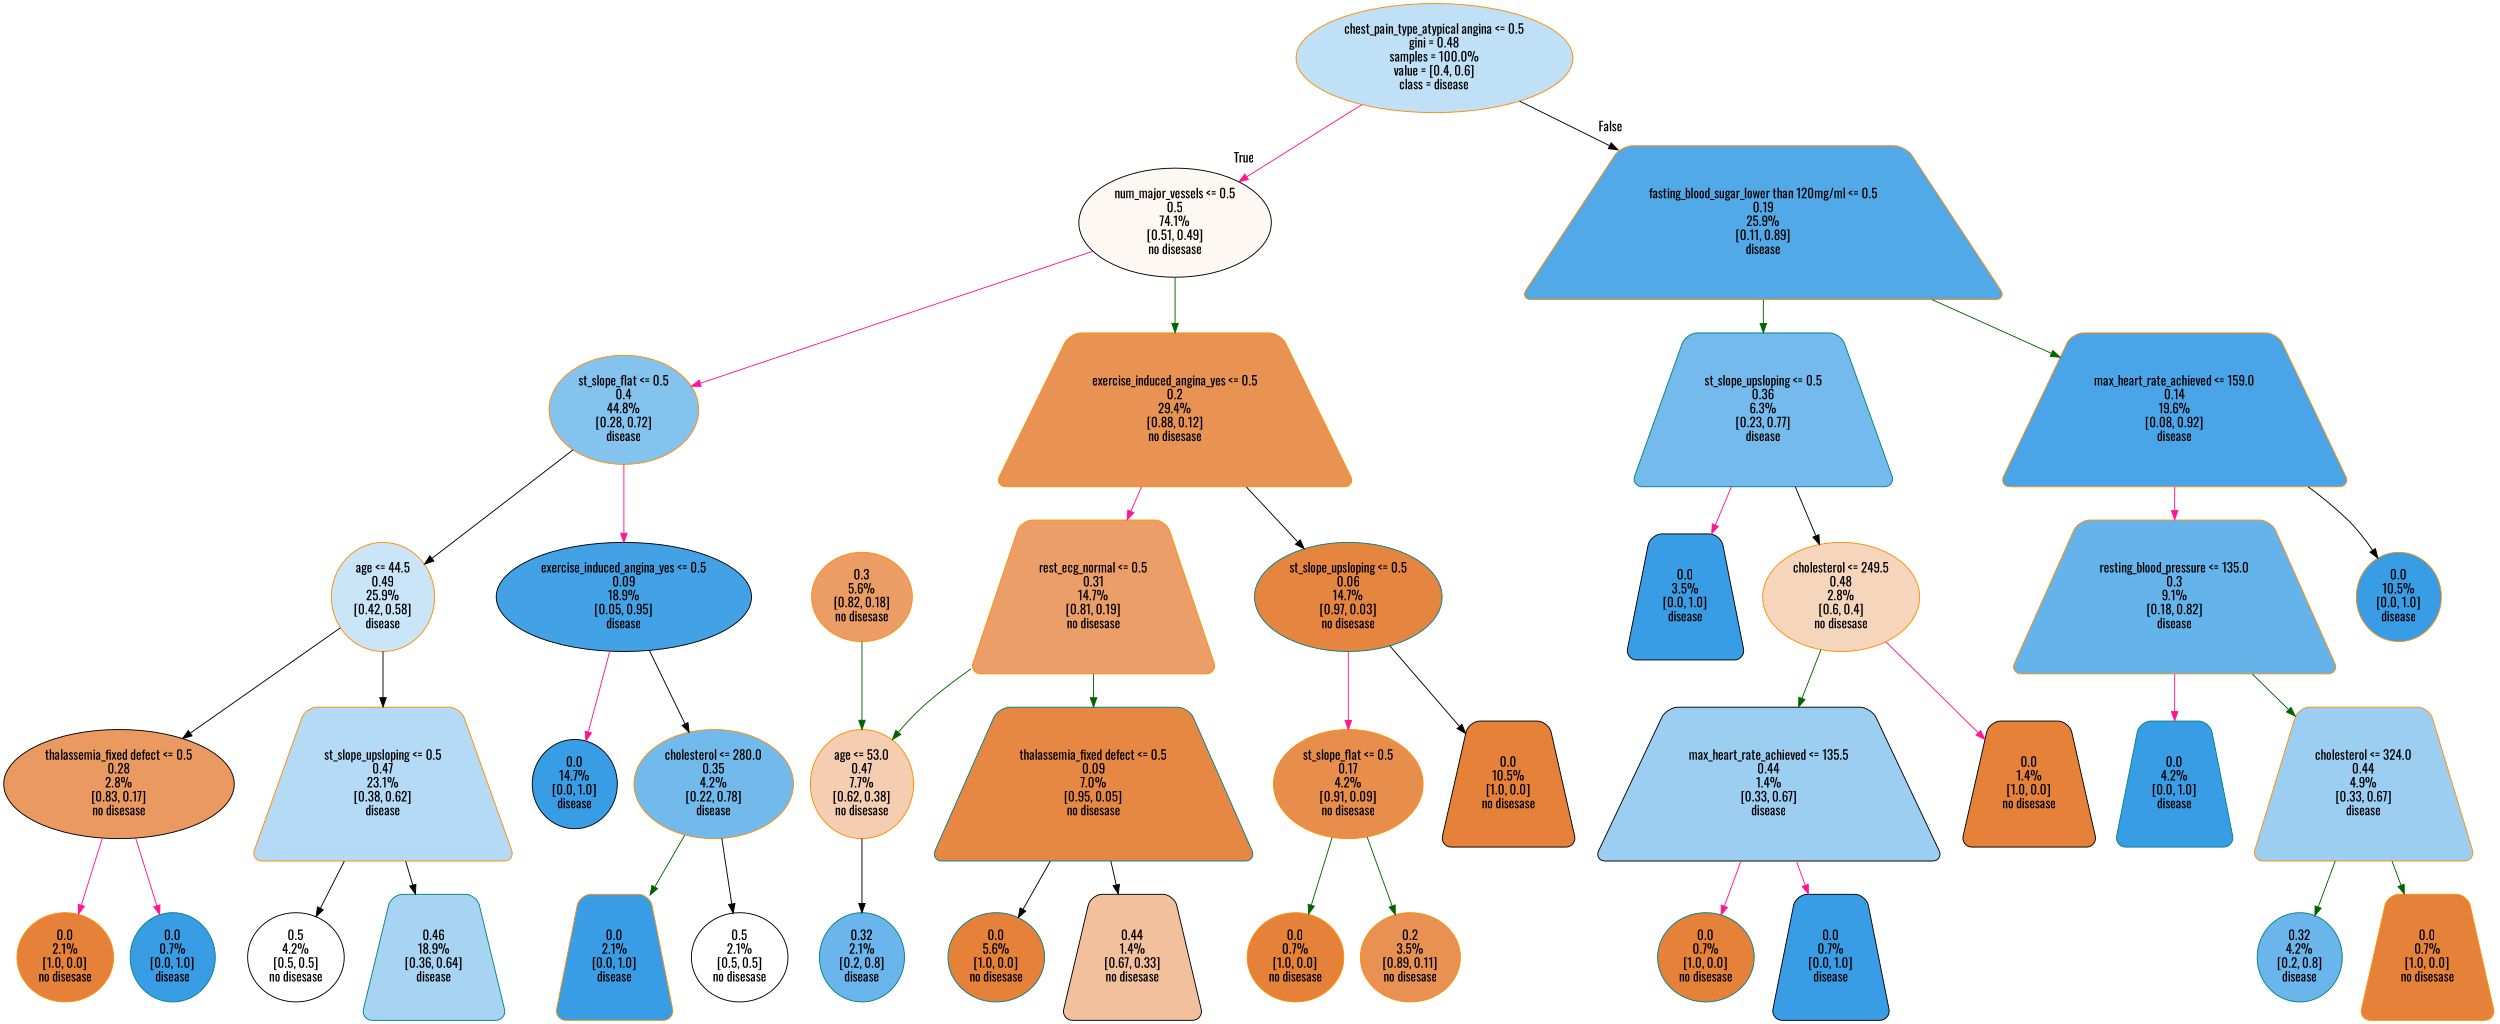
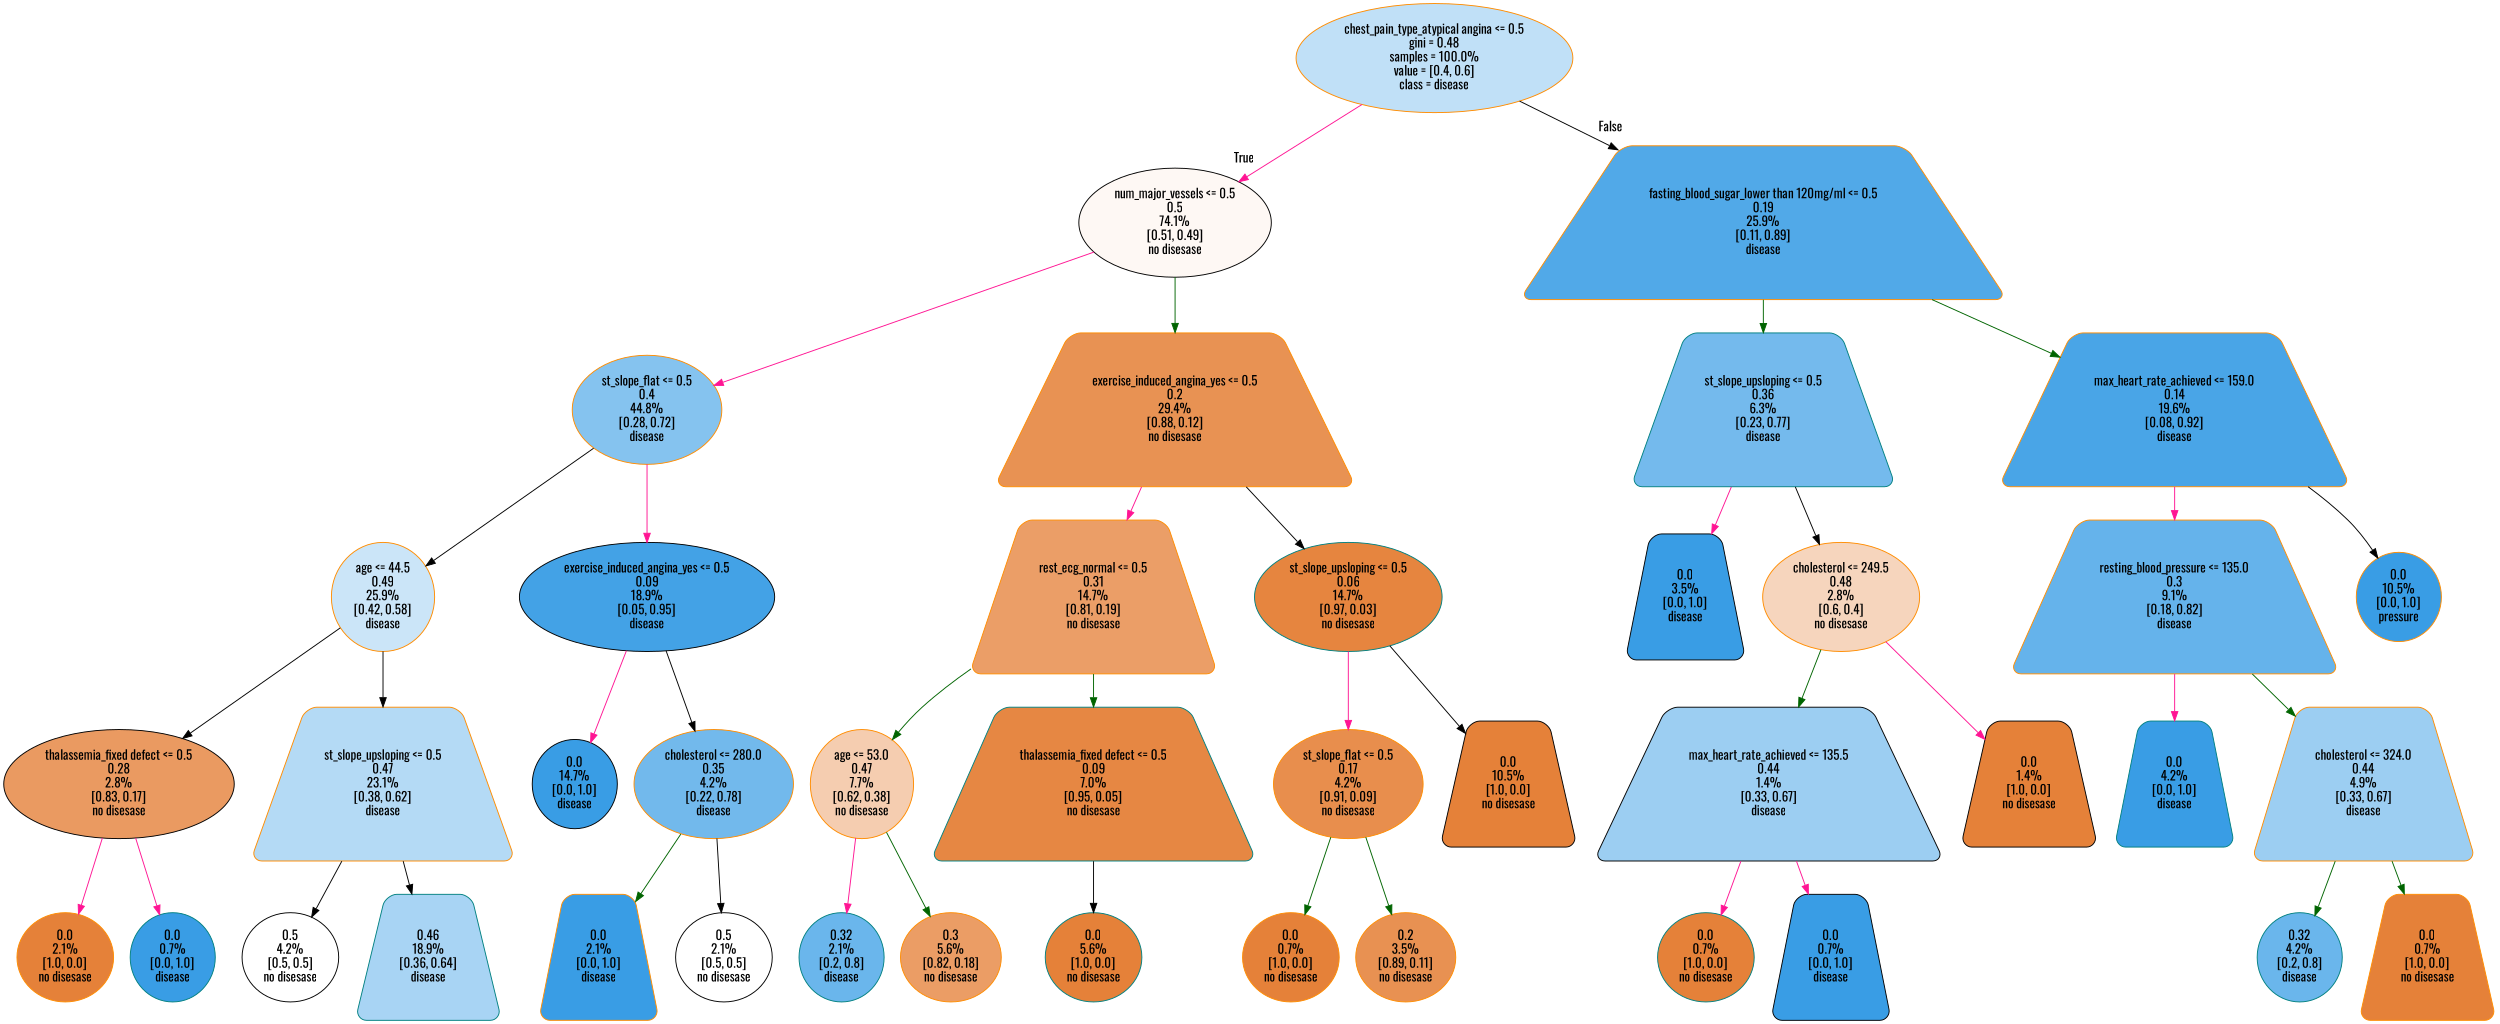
node "0.0 10.5% [0.0, 1.0] disease": label "0.0 10.5% [0.0, 1.0] disease" -> "0.0 10.5% [0.0, 1.0] pressure"
edge "0.3 5.6% [0.82, 0.18] no disesase" -> "age <= 53.0 0.47 7.7% [0.62, 0.38] no disesase": reversed
edge "age <= 53.0 0.47 7.7% [0.62, 0.38] no disesase" -> "0.32 2.1% [0.2, 0.8] disease": color black -> deeppink
node "0.44 1.4% [0.67, 0.33] no disesase": removed
